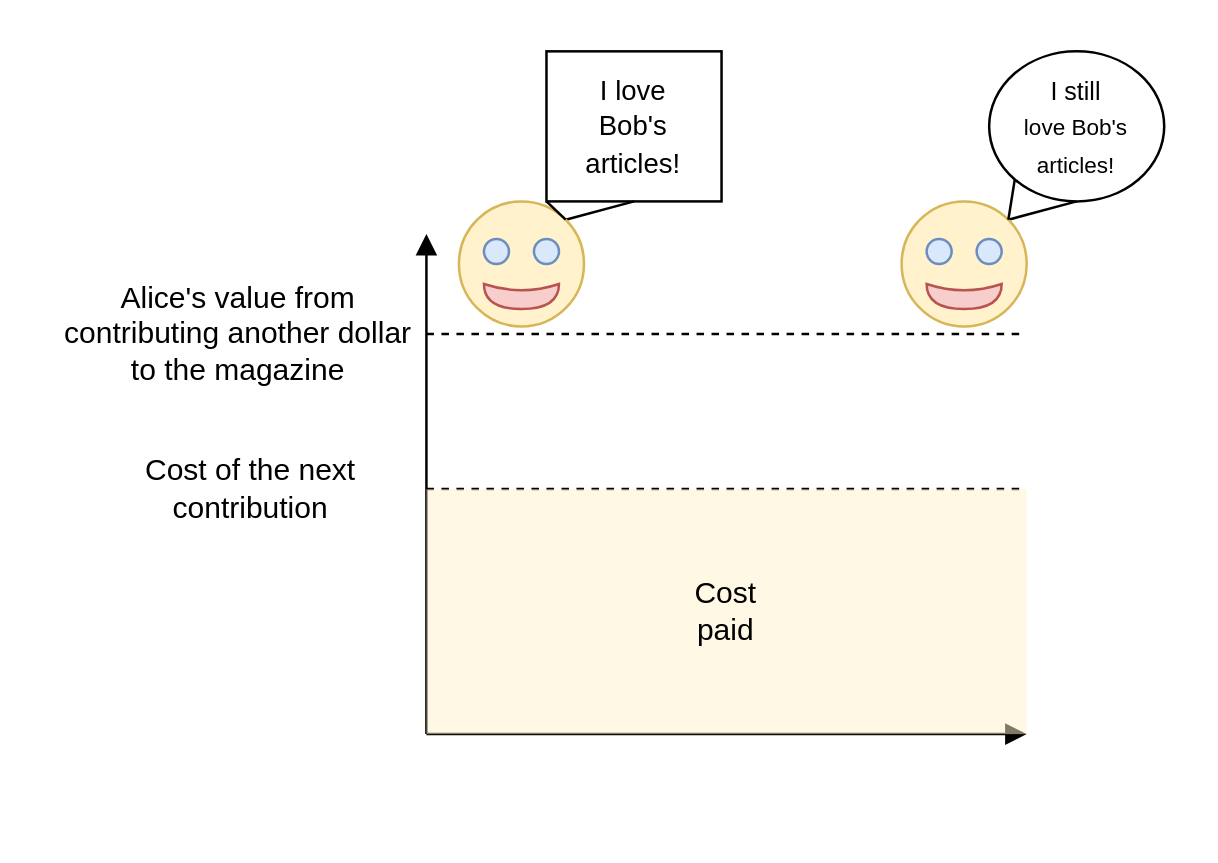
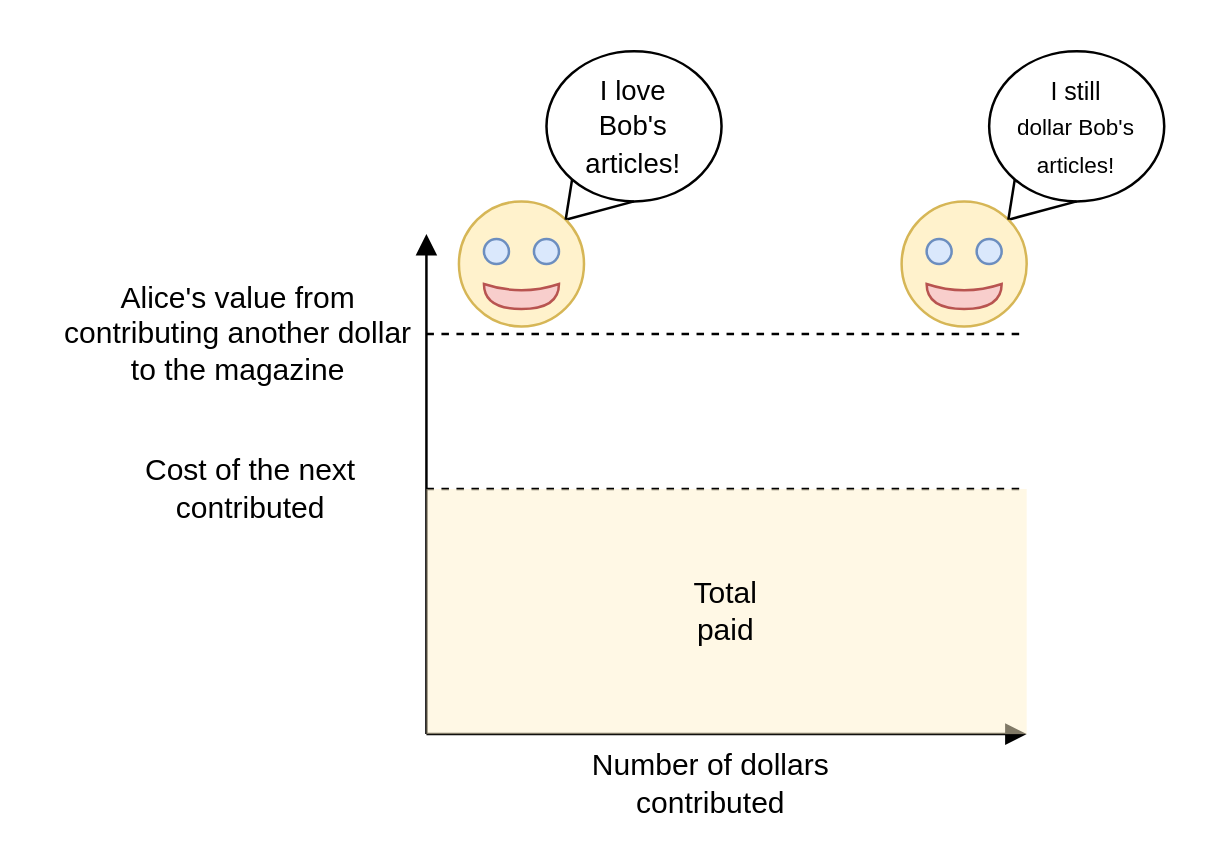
node "I love Bob's articles!": shape rectangle -> ellipse
node "I still love Bob's articles!": label "I still love Bob's articles!" -> "I still dollar Bob's articles!"
node "Cost of the next contribution": label "Cost of the next contribution" -> "Cost of the next contributed"
node "Cost paid": label "Cost paid" -> "Total paid"
node "Number of dollars contributed": added
